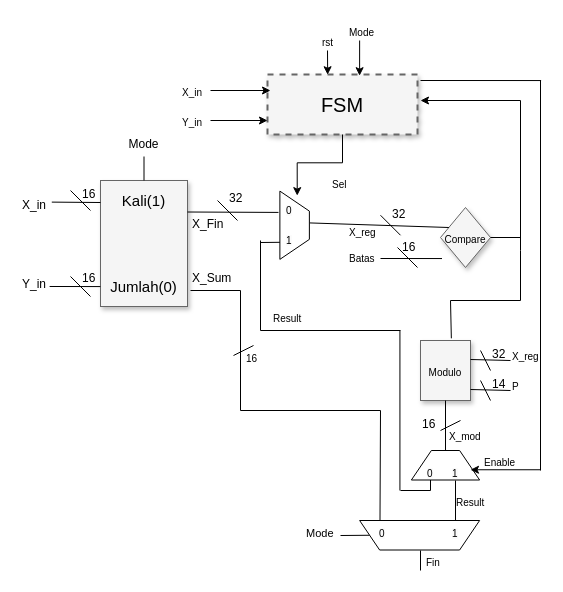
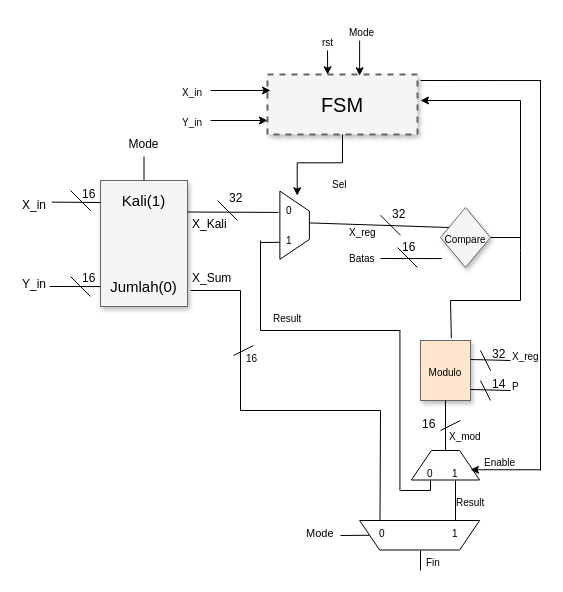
node "X_Fin": label "X_Fin" -> "X_Kali"
node "Modulo": fillcolor #f5f5f5 -> #ffe6cc
